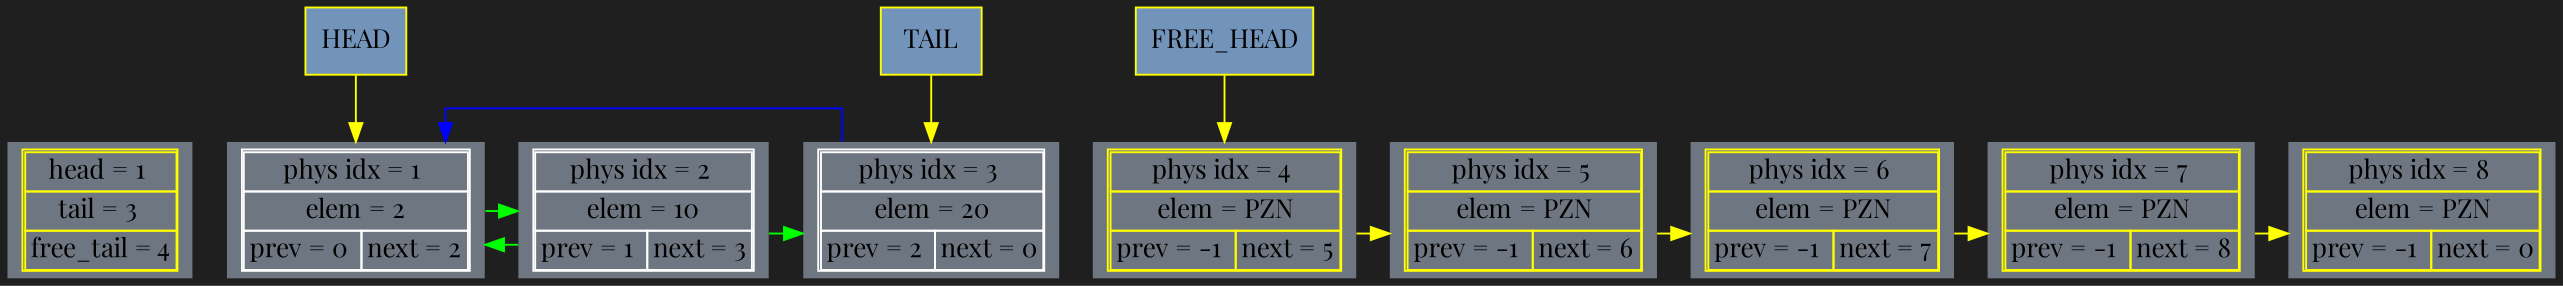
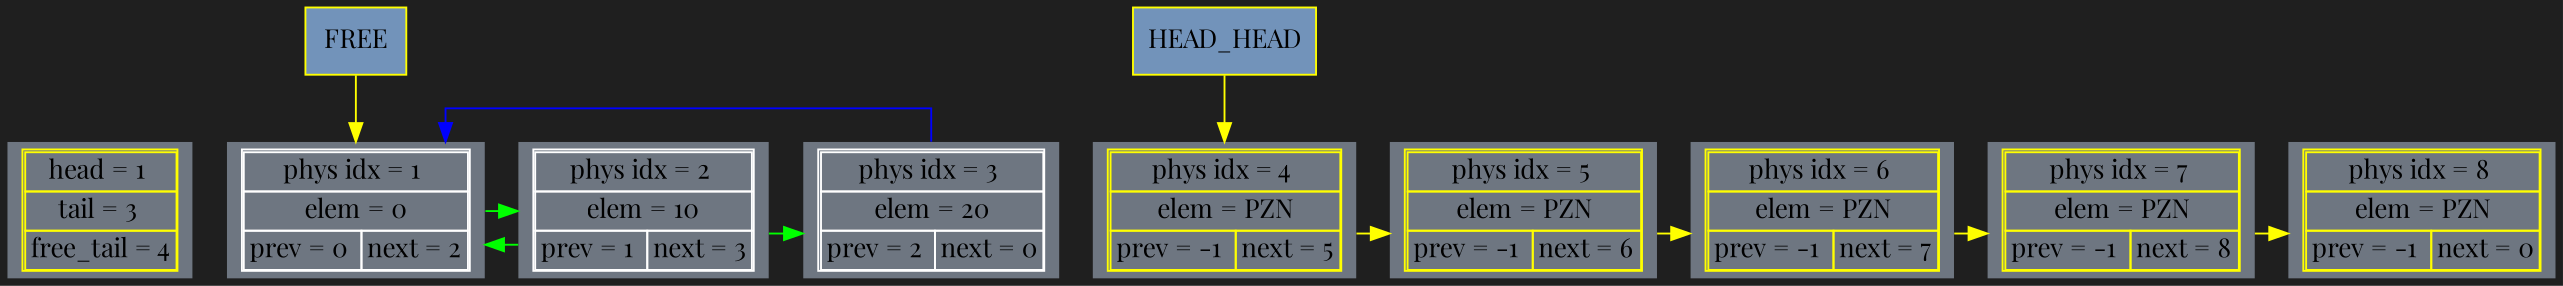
node "HEAD": label "HEAD" -> "FREE"
node "TAIL": removed
node "FREE_HEAD": label "FREE_HEAD" -> "HEAD_HEAD"
node "phys idx = 1": text "elem = 2" -> "elem = 0"
